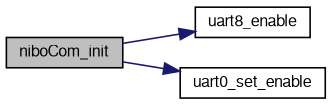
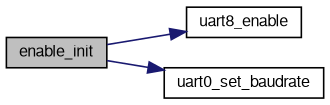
node "niboCom_init": label "niboCom_init" -> "enable_init"
node "uart0_set_enable": label "uart0_set_enable" -> "uart0_set_baudrate"
